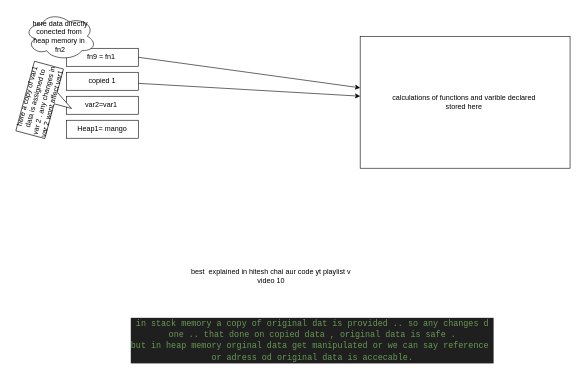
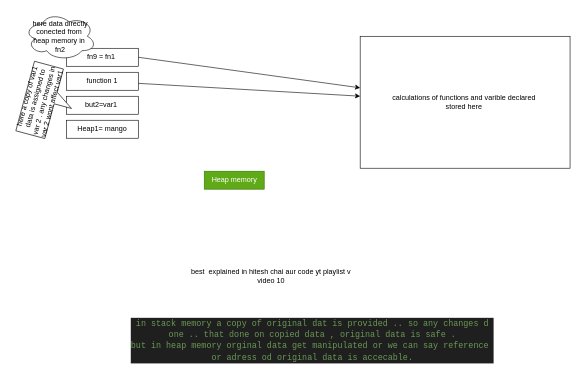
node "copied 1": label "copied 1" -> "function 1"
node "var2=var1": label "var2=var1" -> "but2=var1"
node "Heap memory": added
